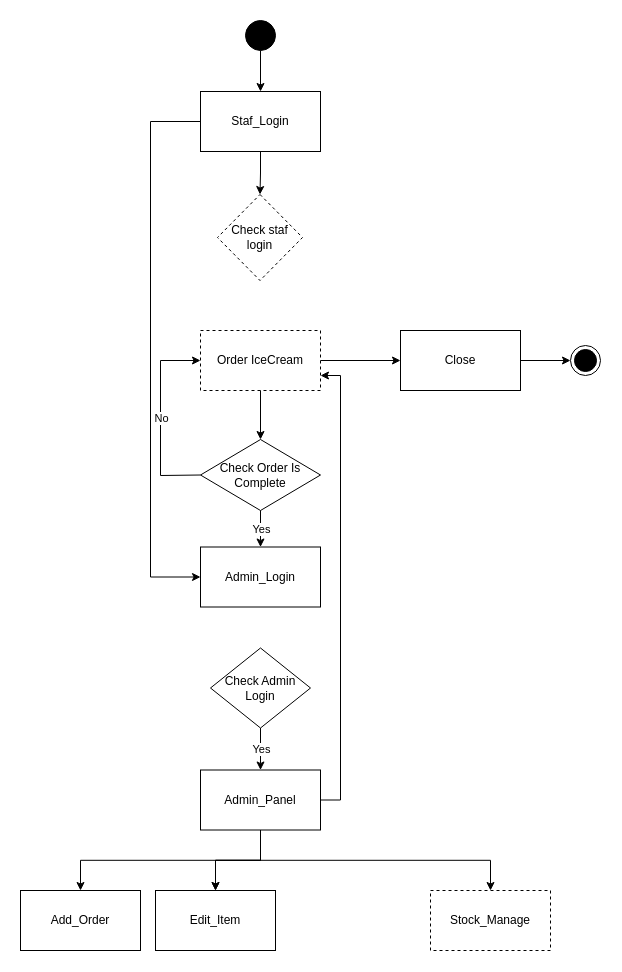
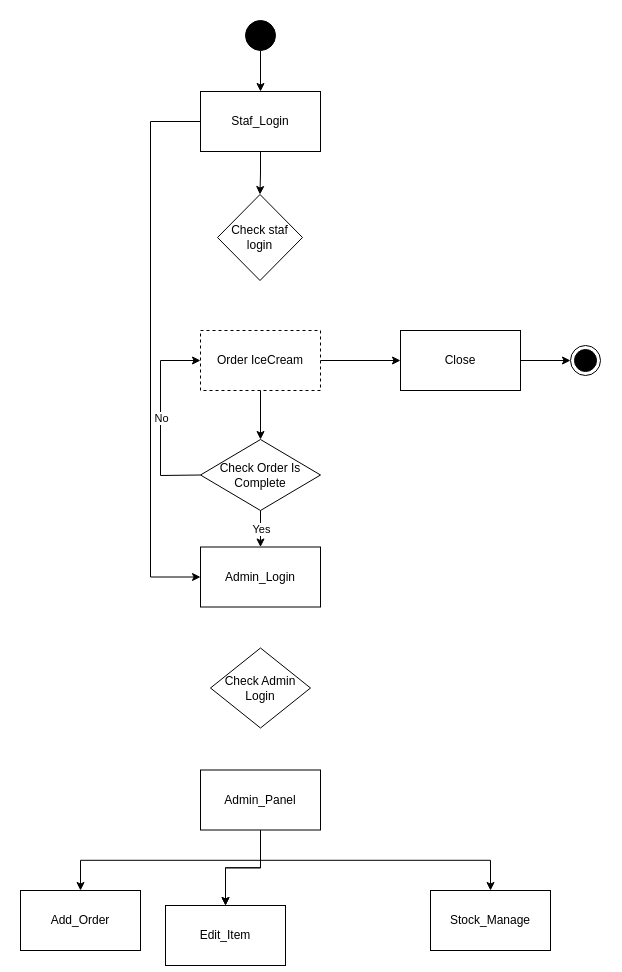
node "Check staf login": style dashed -> solid
edge "Admin_Panel" -> "Order IceCream": removed
edge "Check Admin Login" -> "Admin_Panel": removed, label "Yes"
node "Edit_Item": moved (216, 921) -> (226, 936)
node "Stock_Manage": style dashed -> solid
